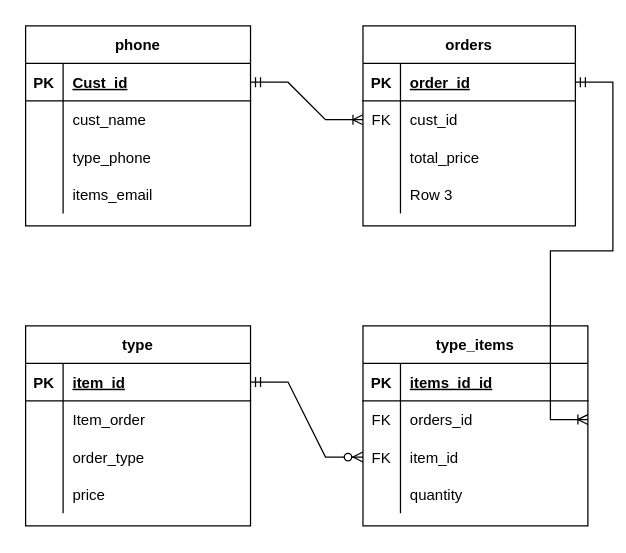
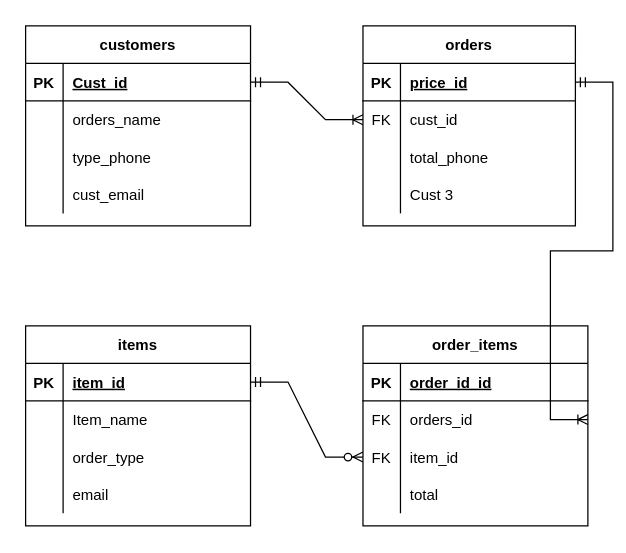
node "phone": label "phone" -> "customers"
node "order_id": label "order_id" -> "price_id"
node "cust_name": label "cust_name" -> "orders_name"
node "total_price": label "total_price" -> "total_phone"
node "items_email": label "items_email" -> "cust_email"
node "Row 3": label "Row 3" -> "Cust 3"
node "type": label "type" -> "items"
node "type_items": label "type_items" -> "order_items"
node "items_id_id": label "items_id_id" -> "order_id_id"
node "Item_order": label "Item_order" -> "Item_name"
node "price": label "price" -> "email"
node "quantity": label "quantity" -> "total"
